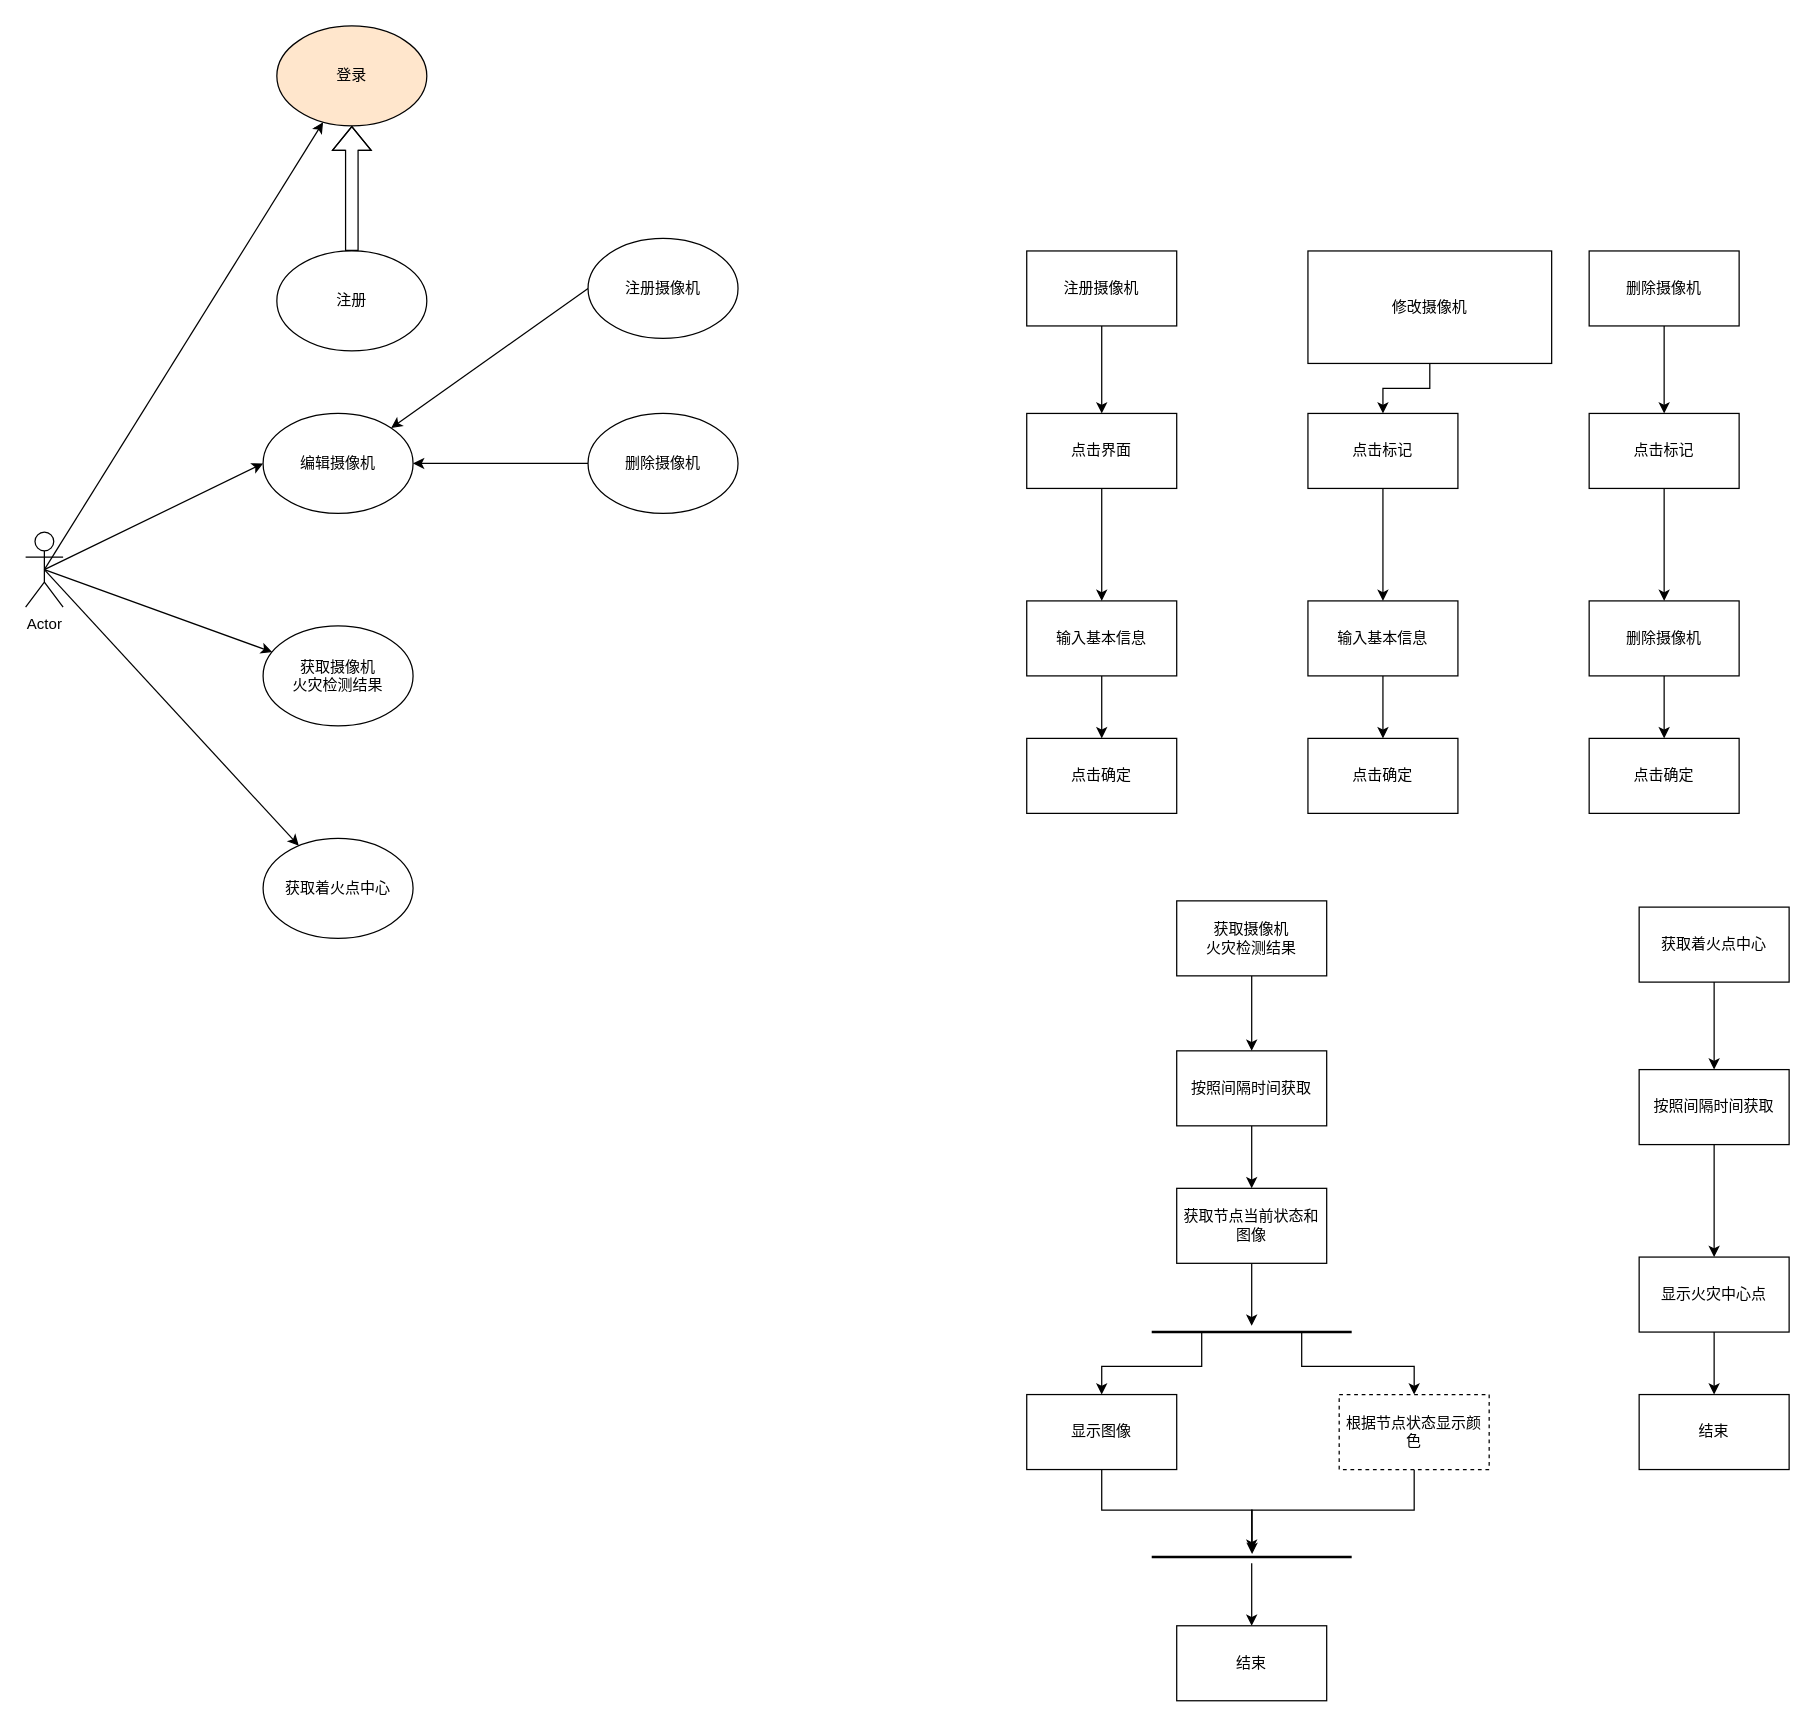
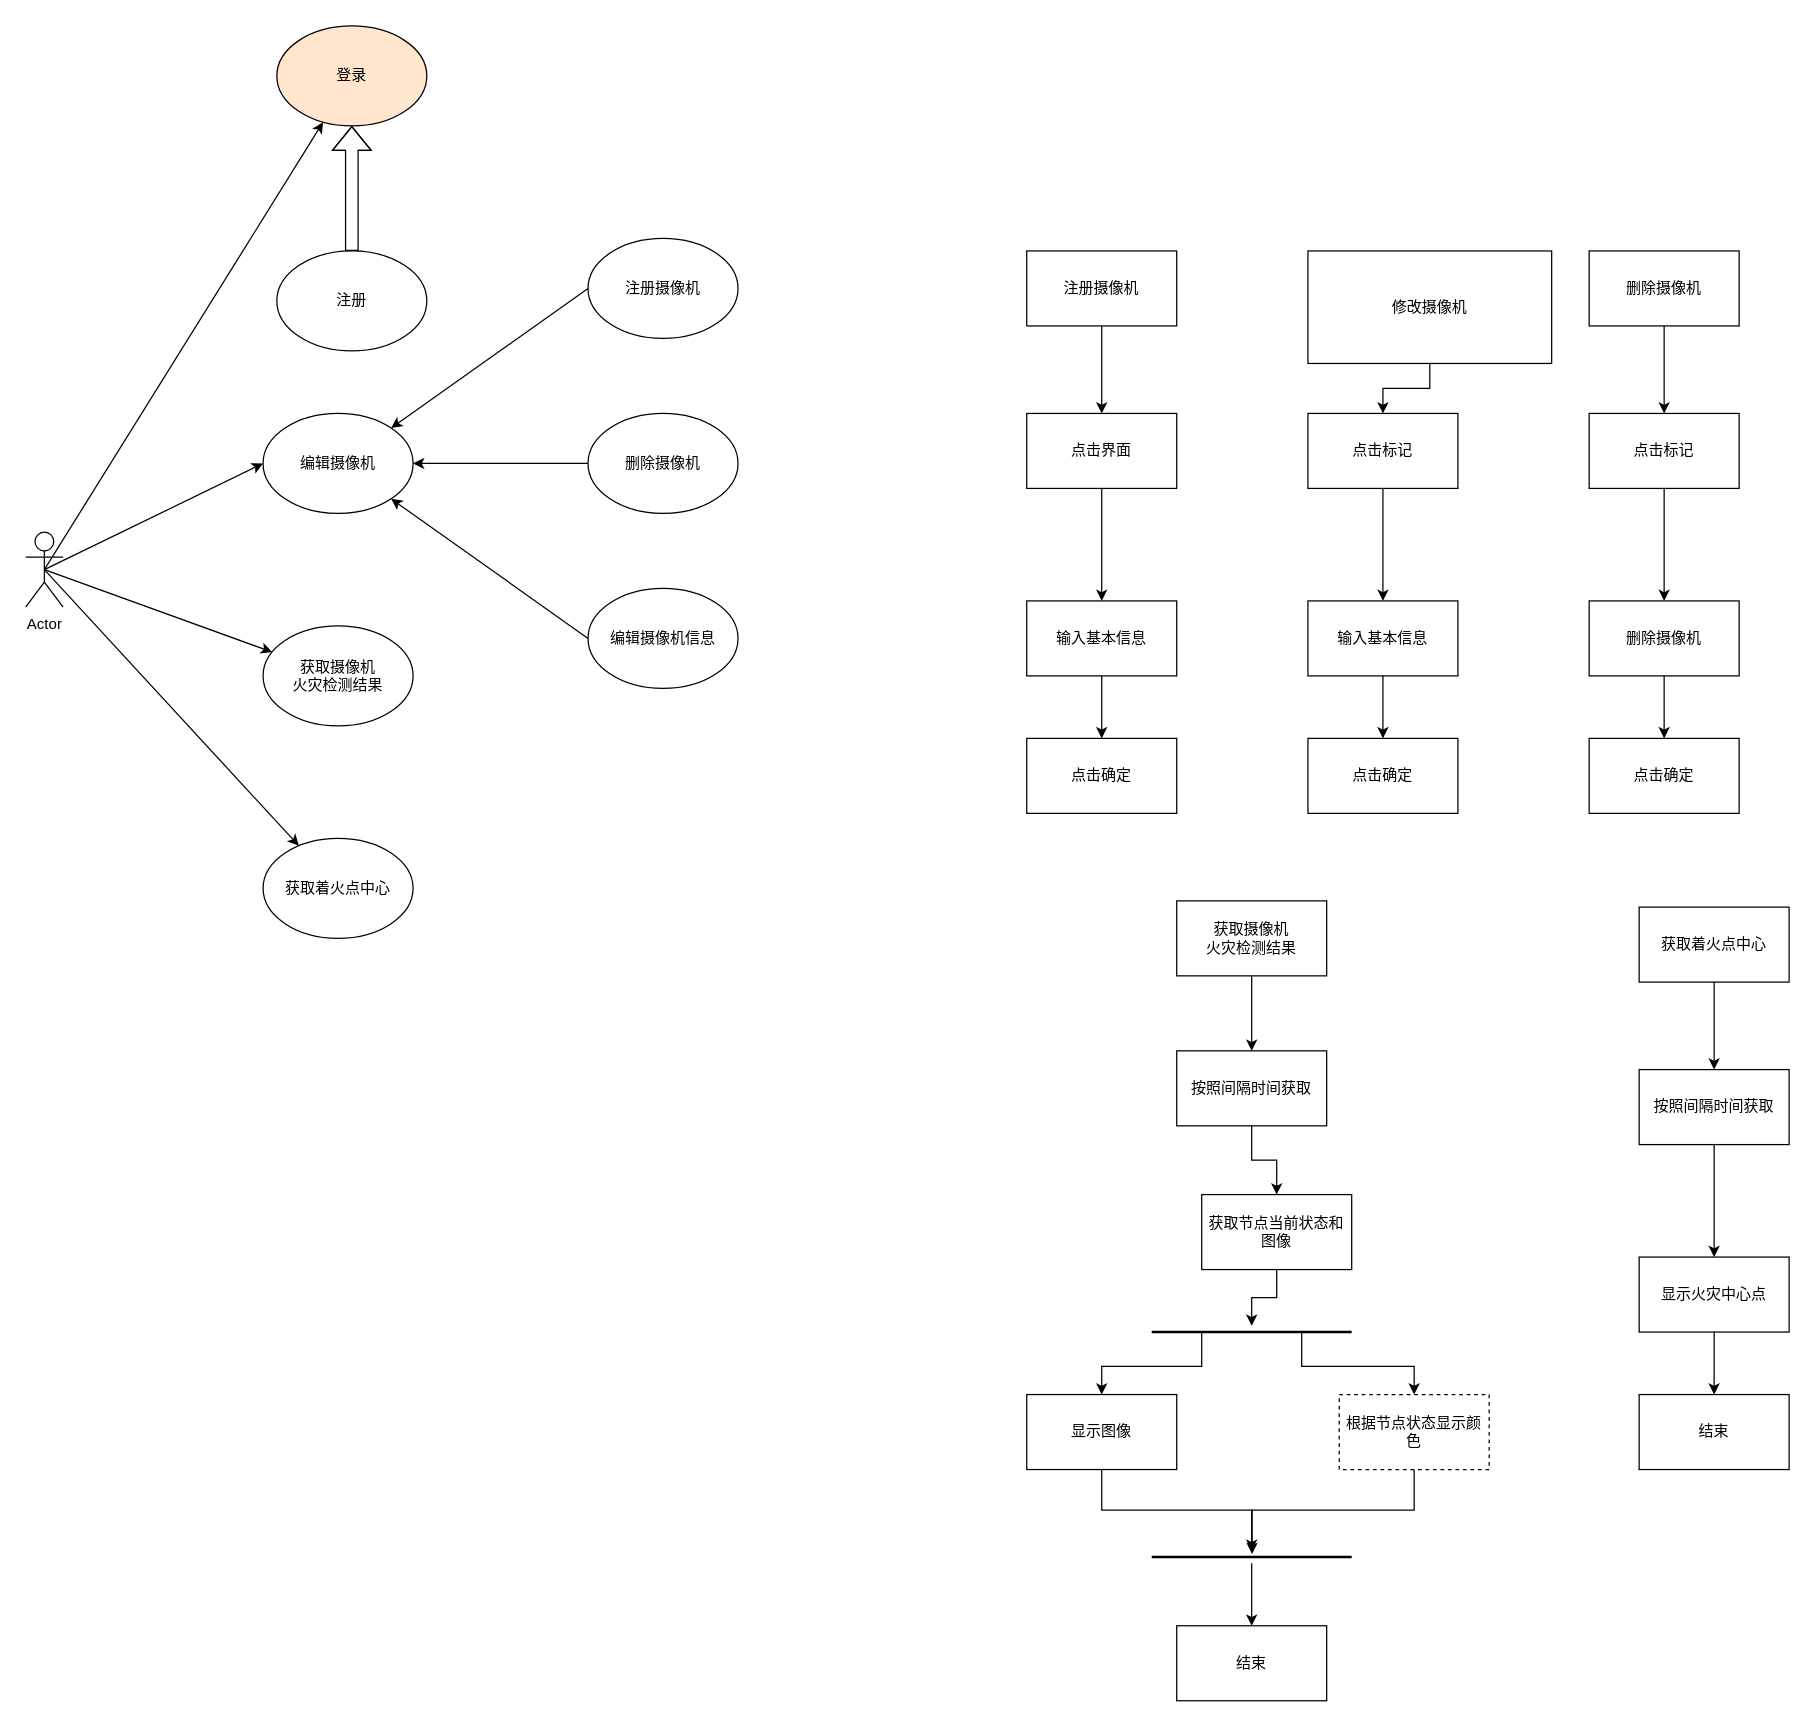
edge "编辑摄像机信息" -> "编辑摄像机": added
node "编辑摄像机信息": added
node "获取节点当前状态和图像": moved (1252, 1226) -> (1277, 1232)
